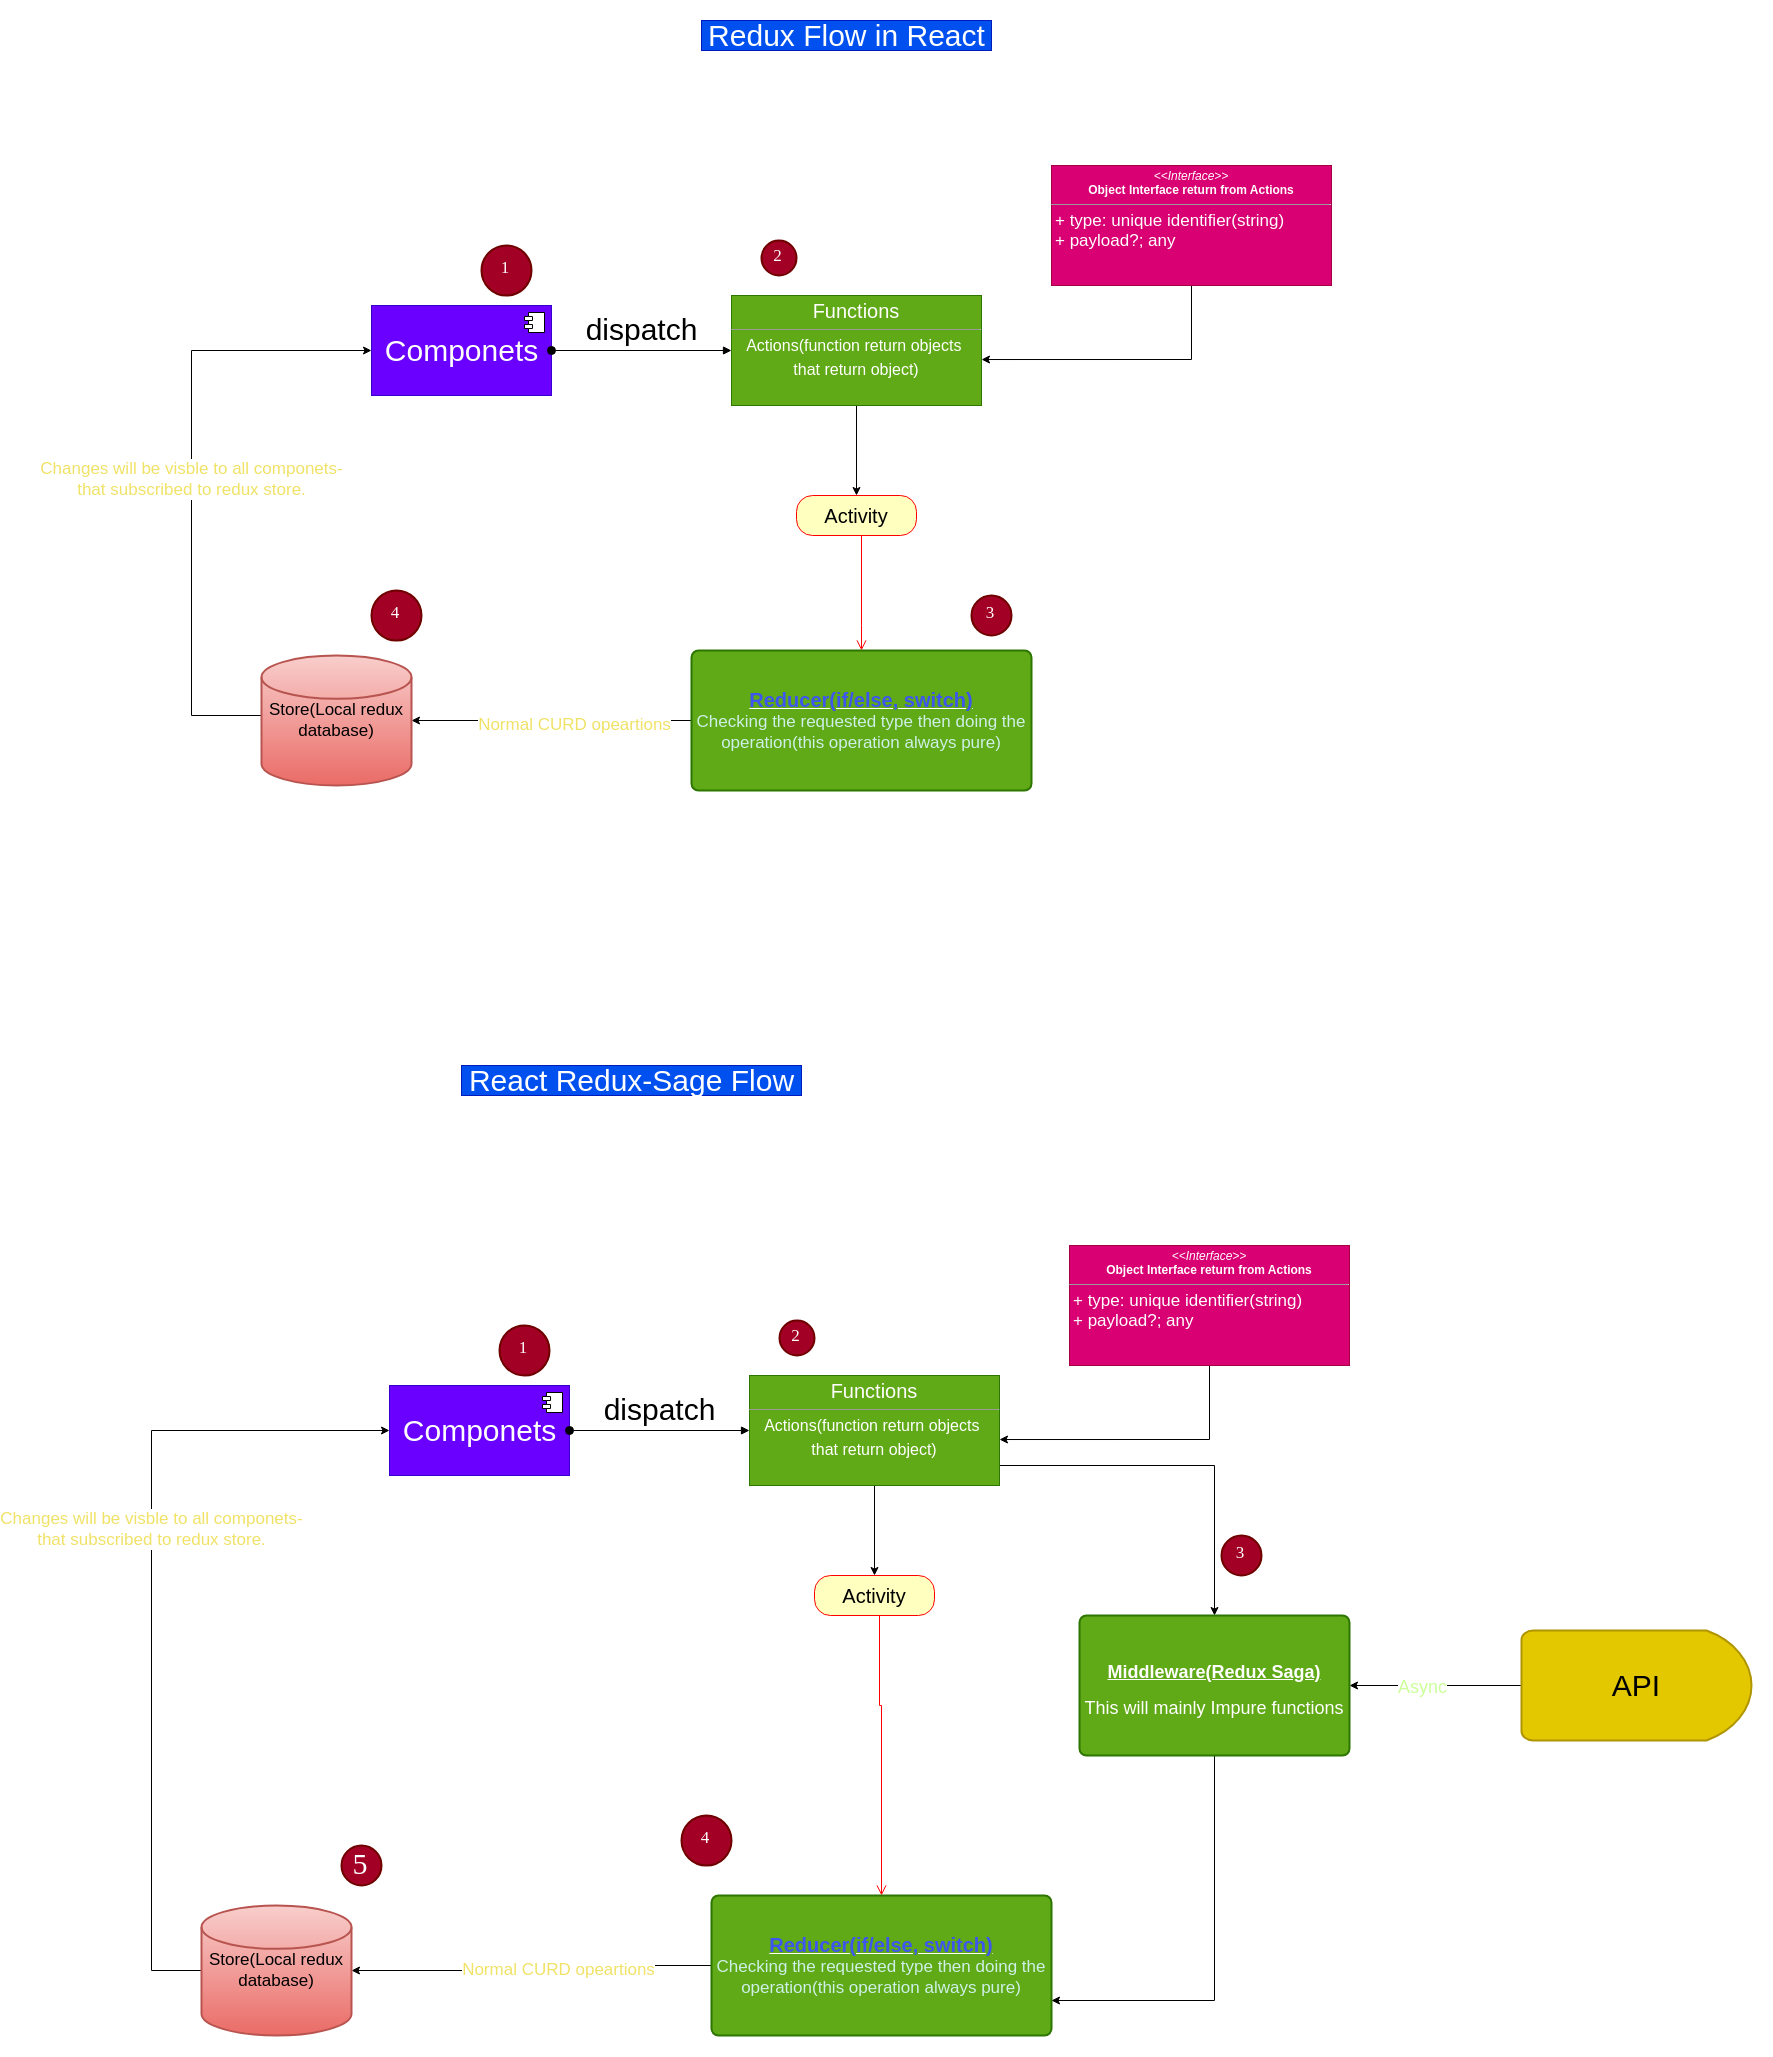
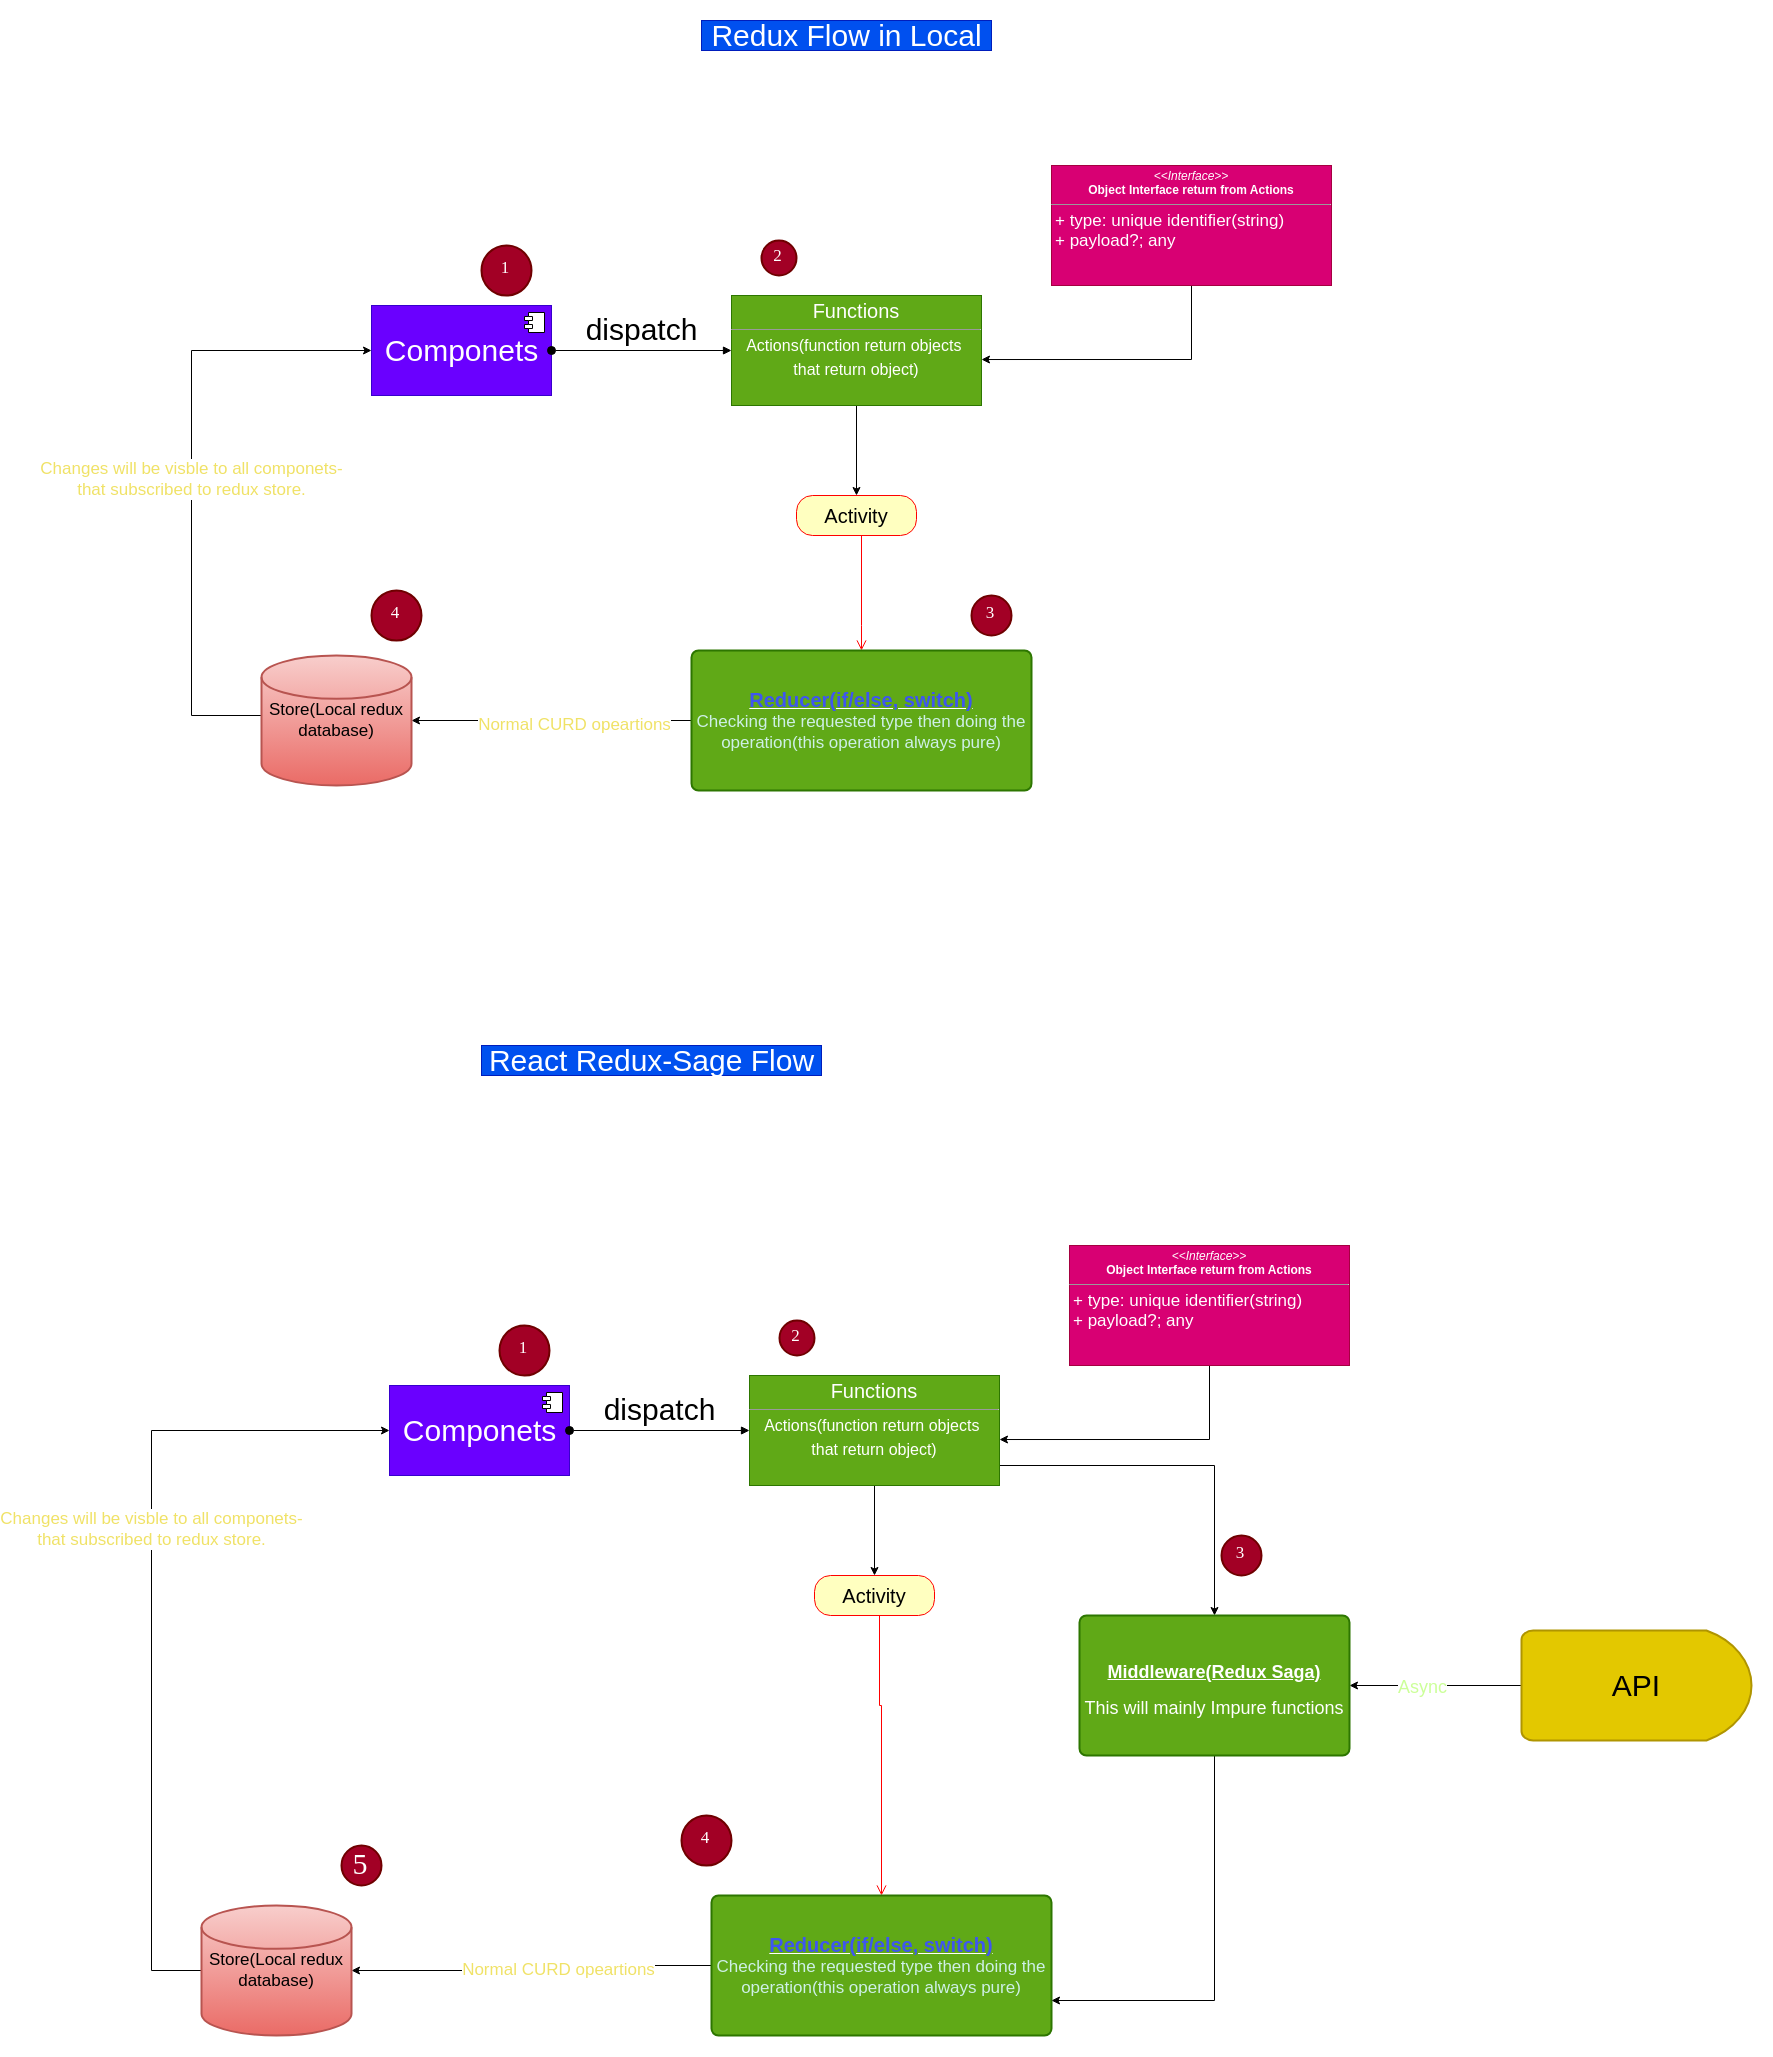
node "Redux Flow in React": label "Redux Flow in React" -> "Redux Flow in Local"
node "React Redux-Sage Flow": moved (632, 1081) -> (652, 1061)
